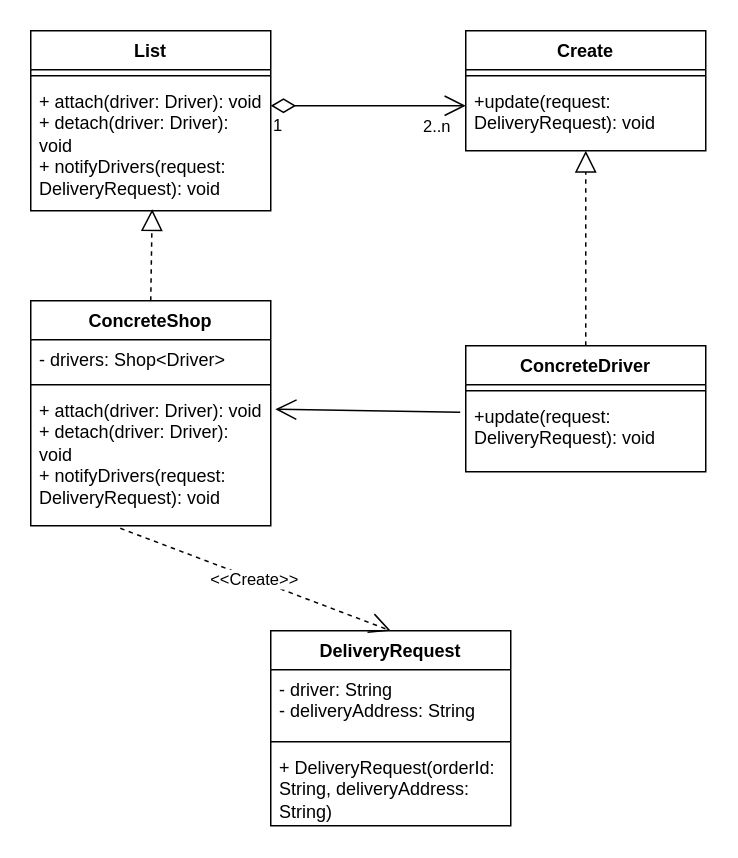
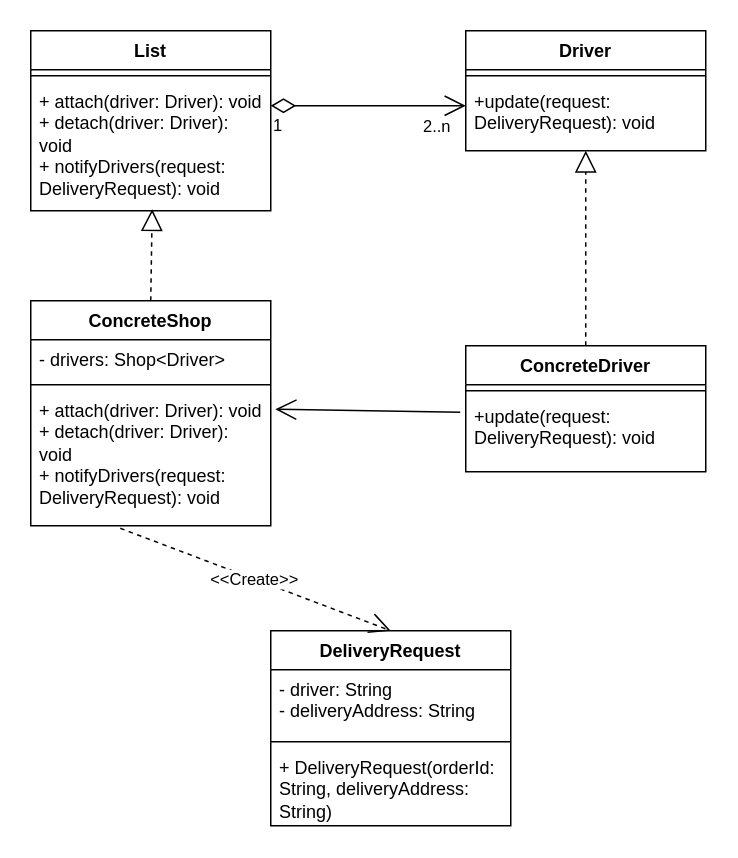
node "Create": label "Create" -> "Driver"
